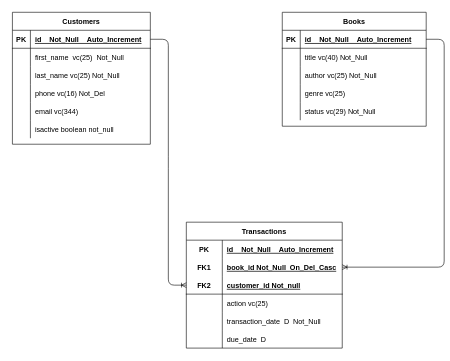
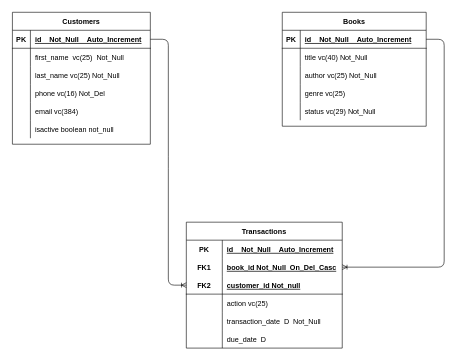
node "email vc(344)": label "email vc(344)" -> "email vc(384)"
